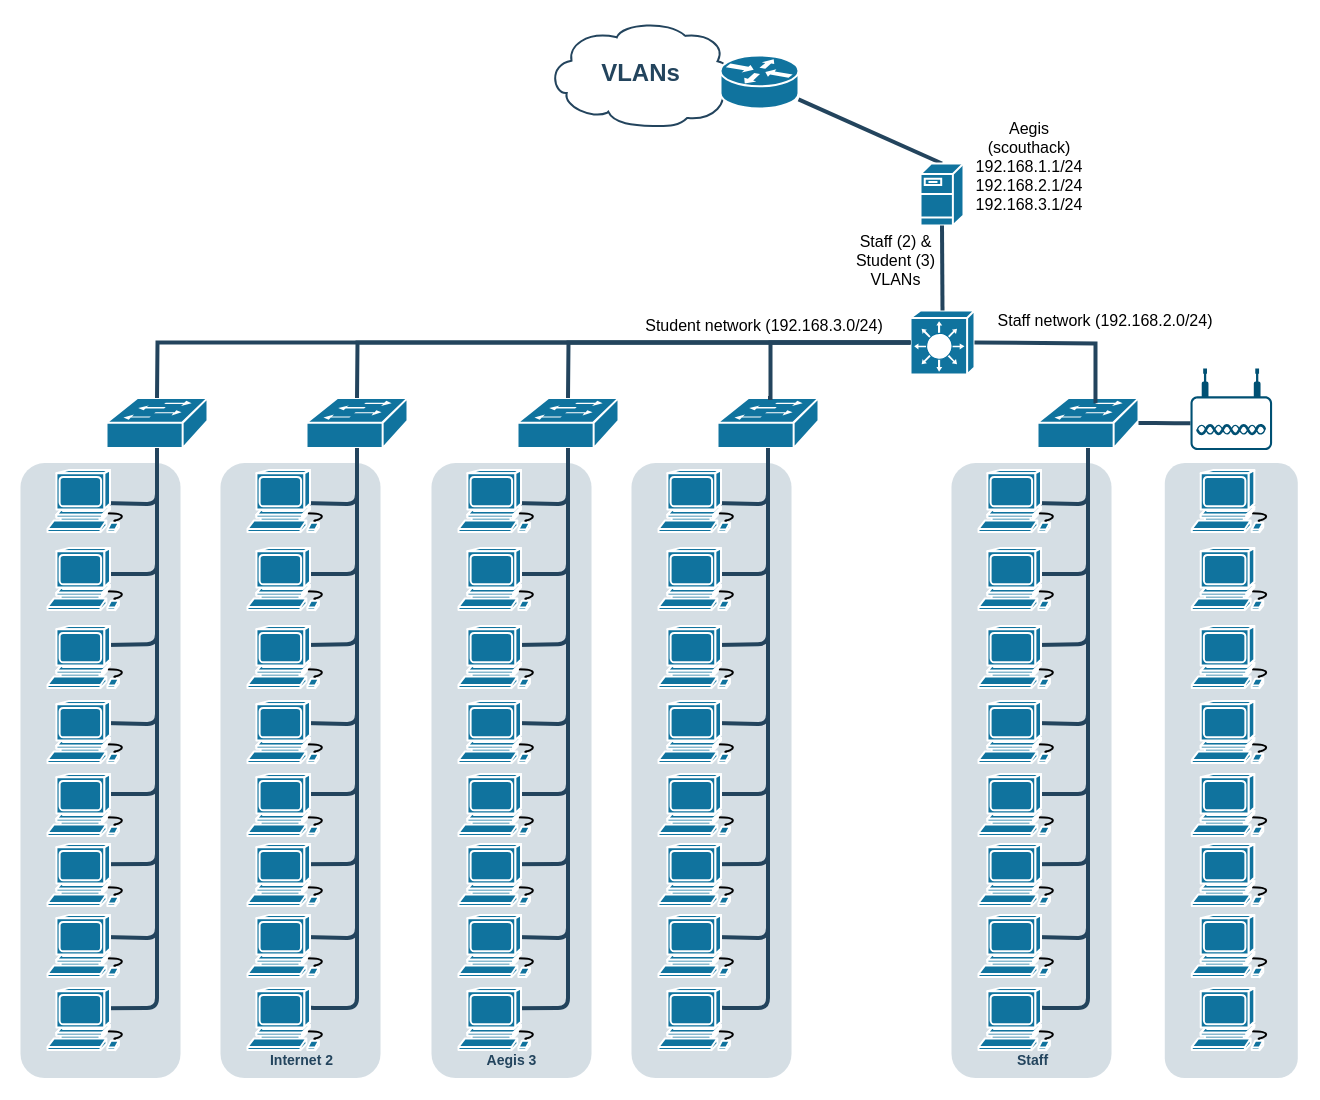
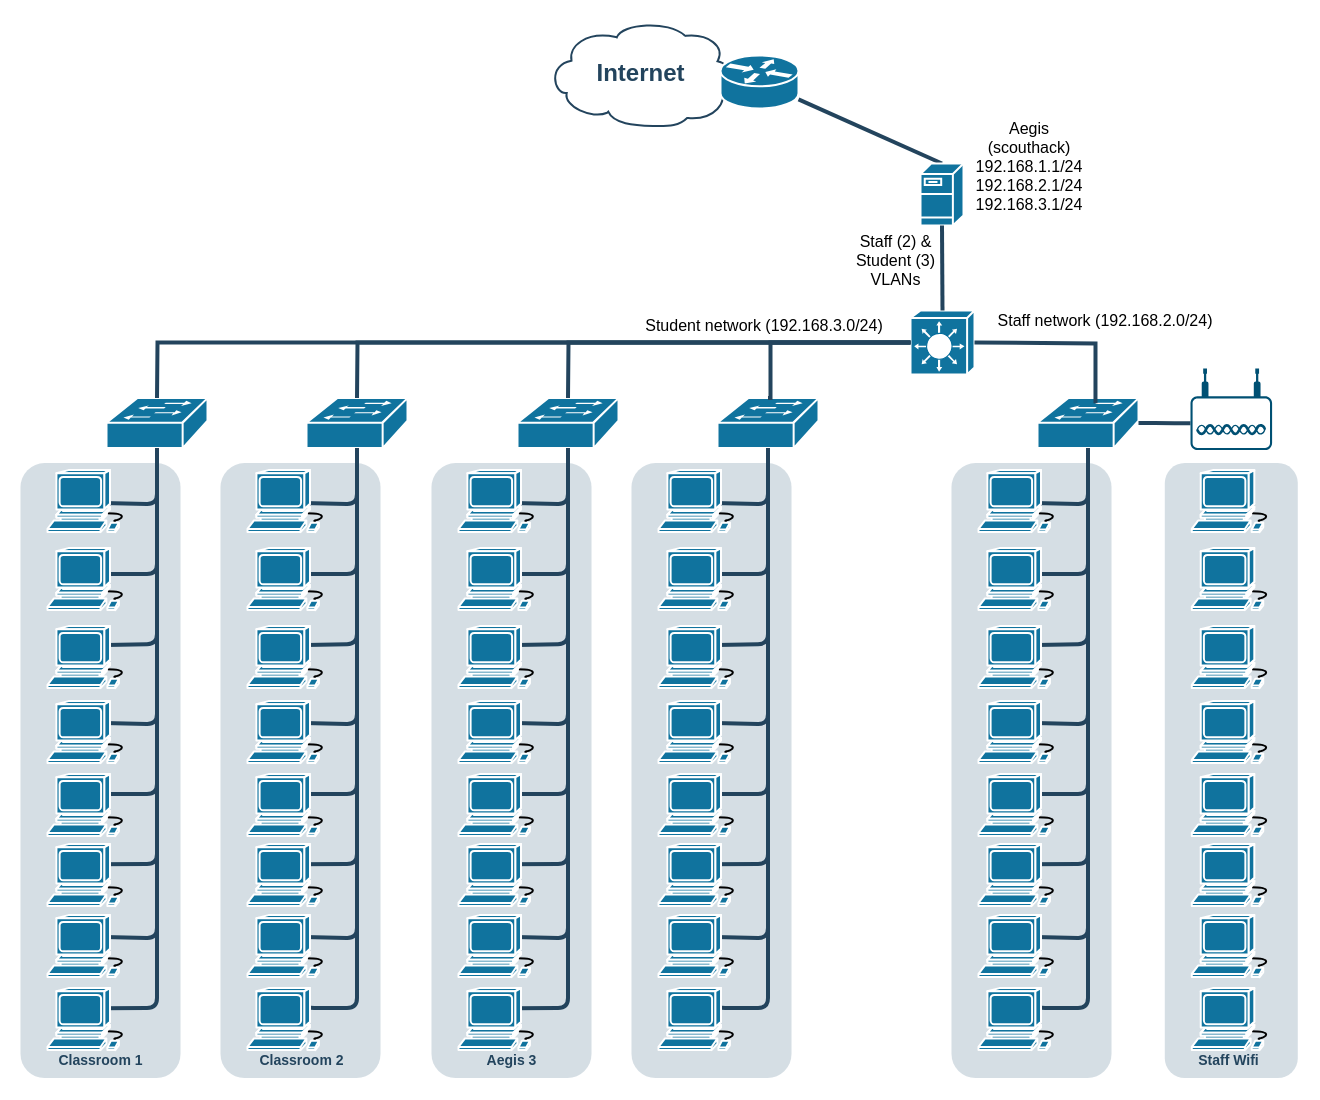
node "VLANs": label "VLANs" -> "Internet"
node "Classroom 1": added
node "Staff": removed
node "Staff Wifi": added
node "Internet 2": label "Internet 2" -> "Classroom 2"
